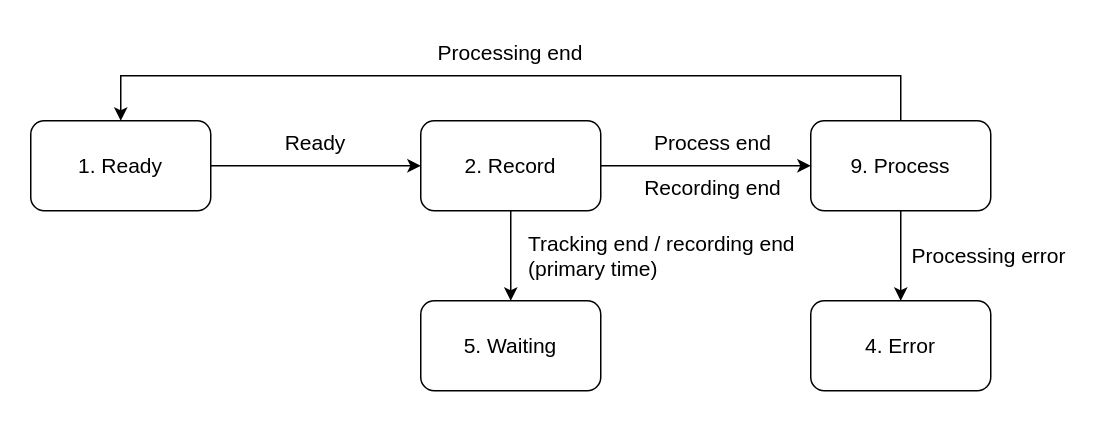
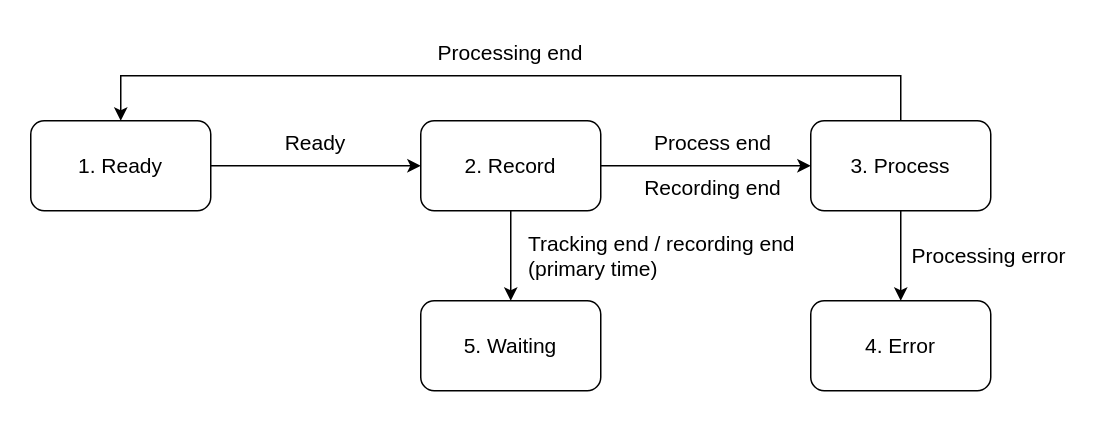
node "9. Process": label "9. Process" -> "3. Process"
